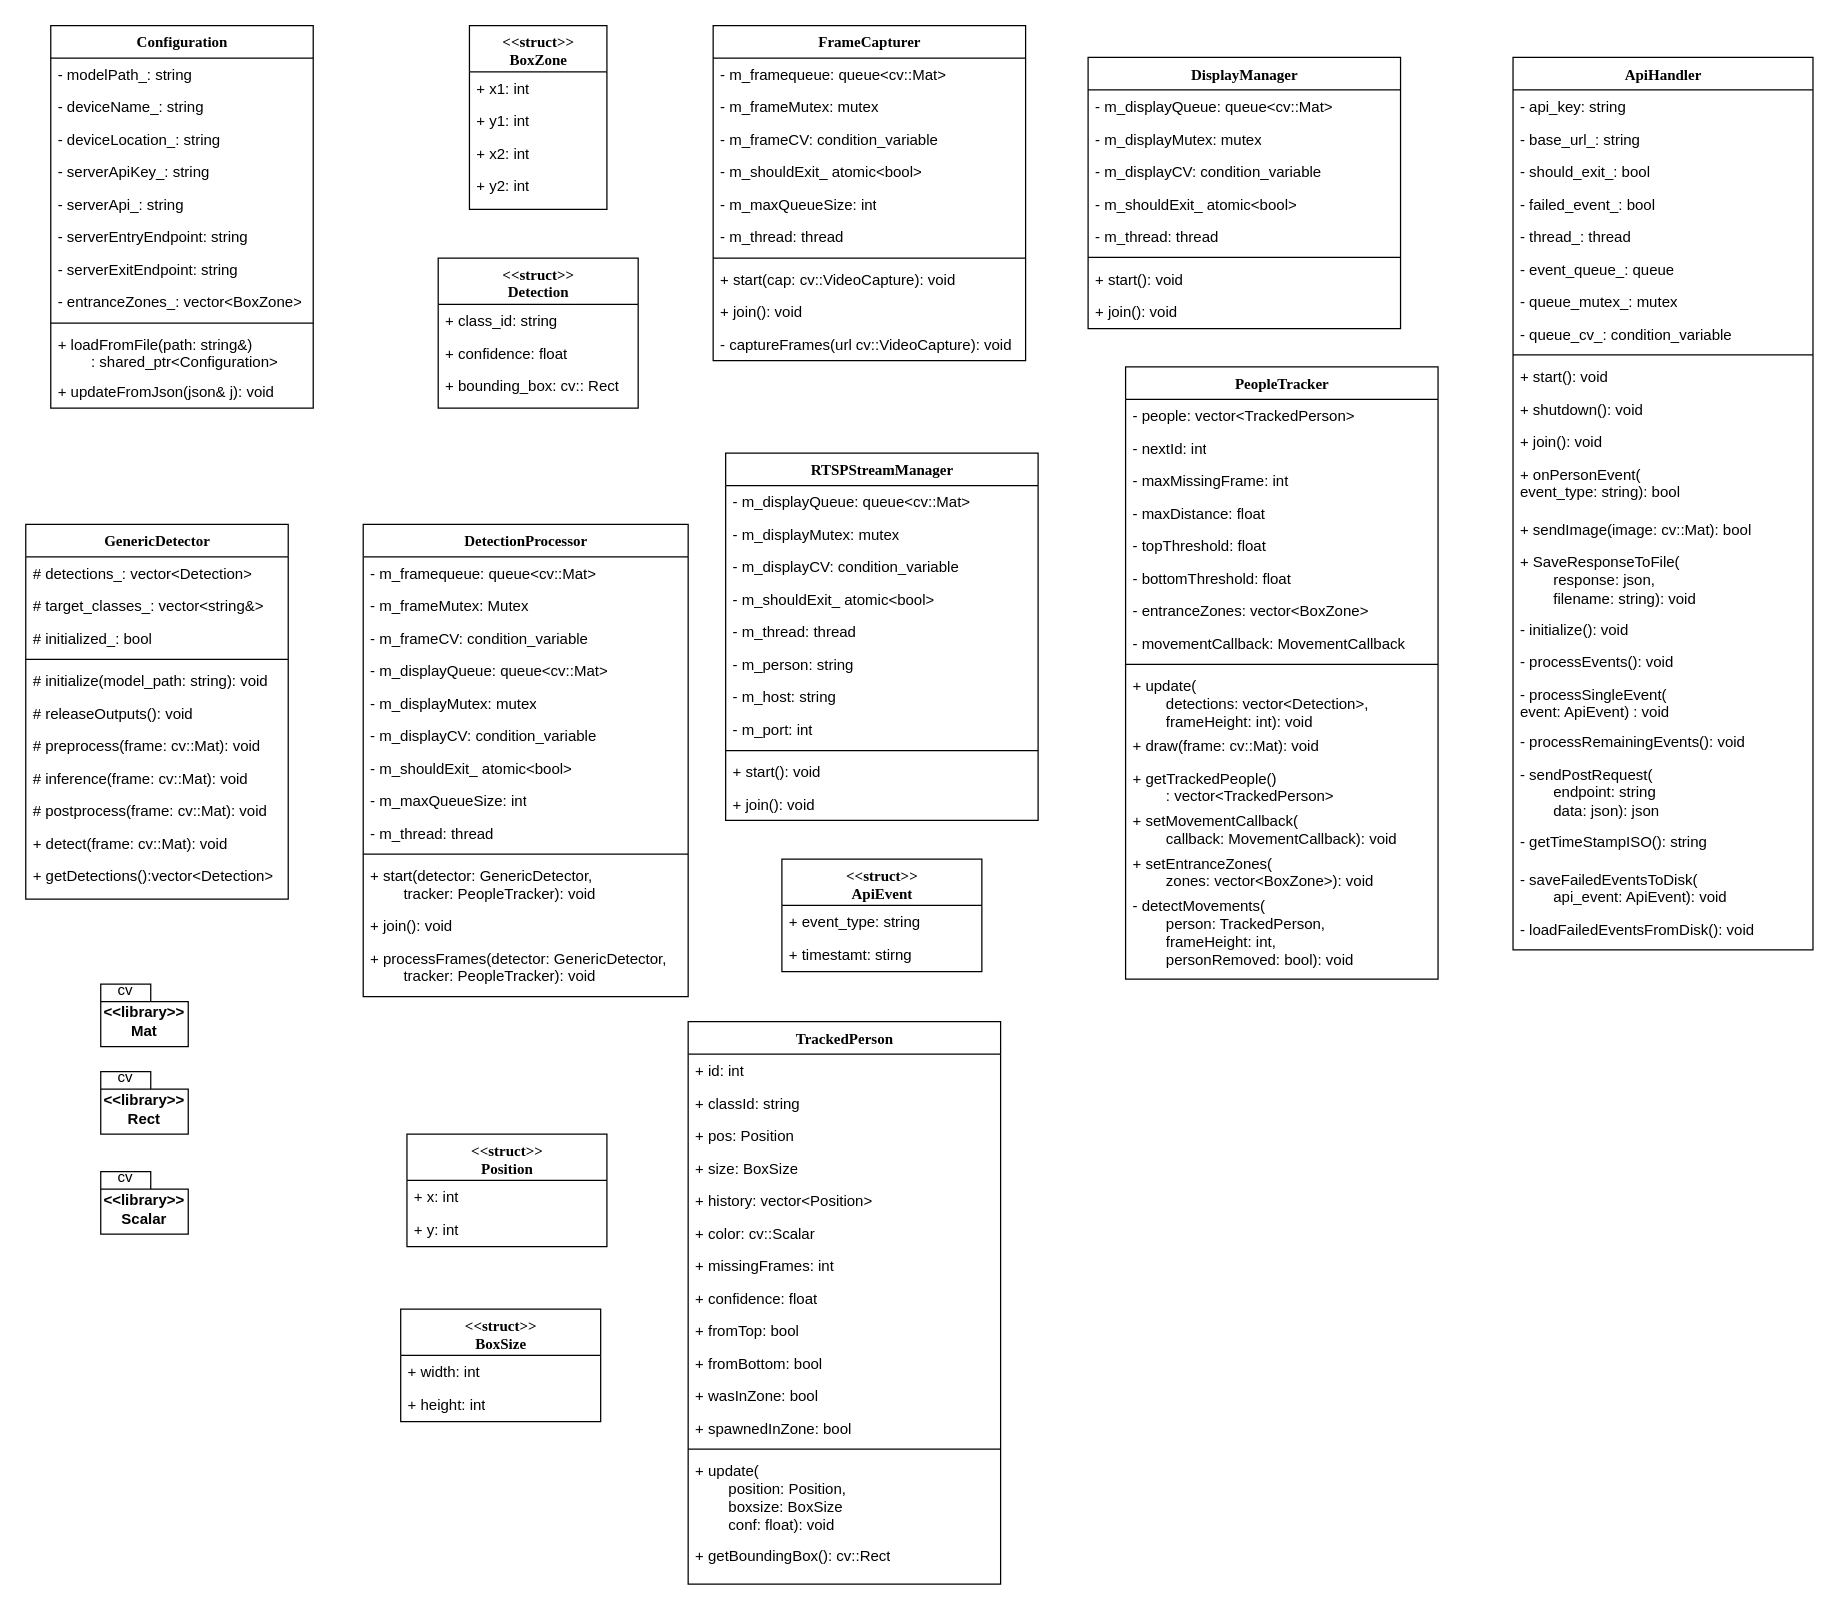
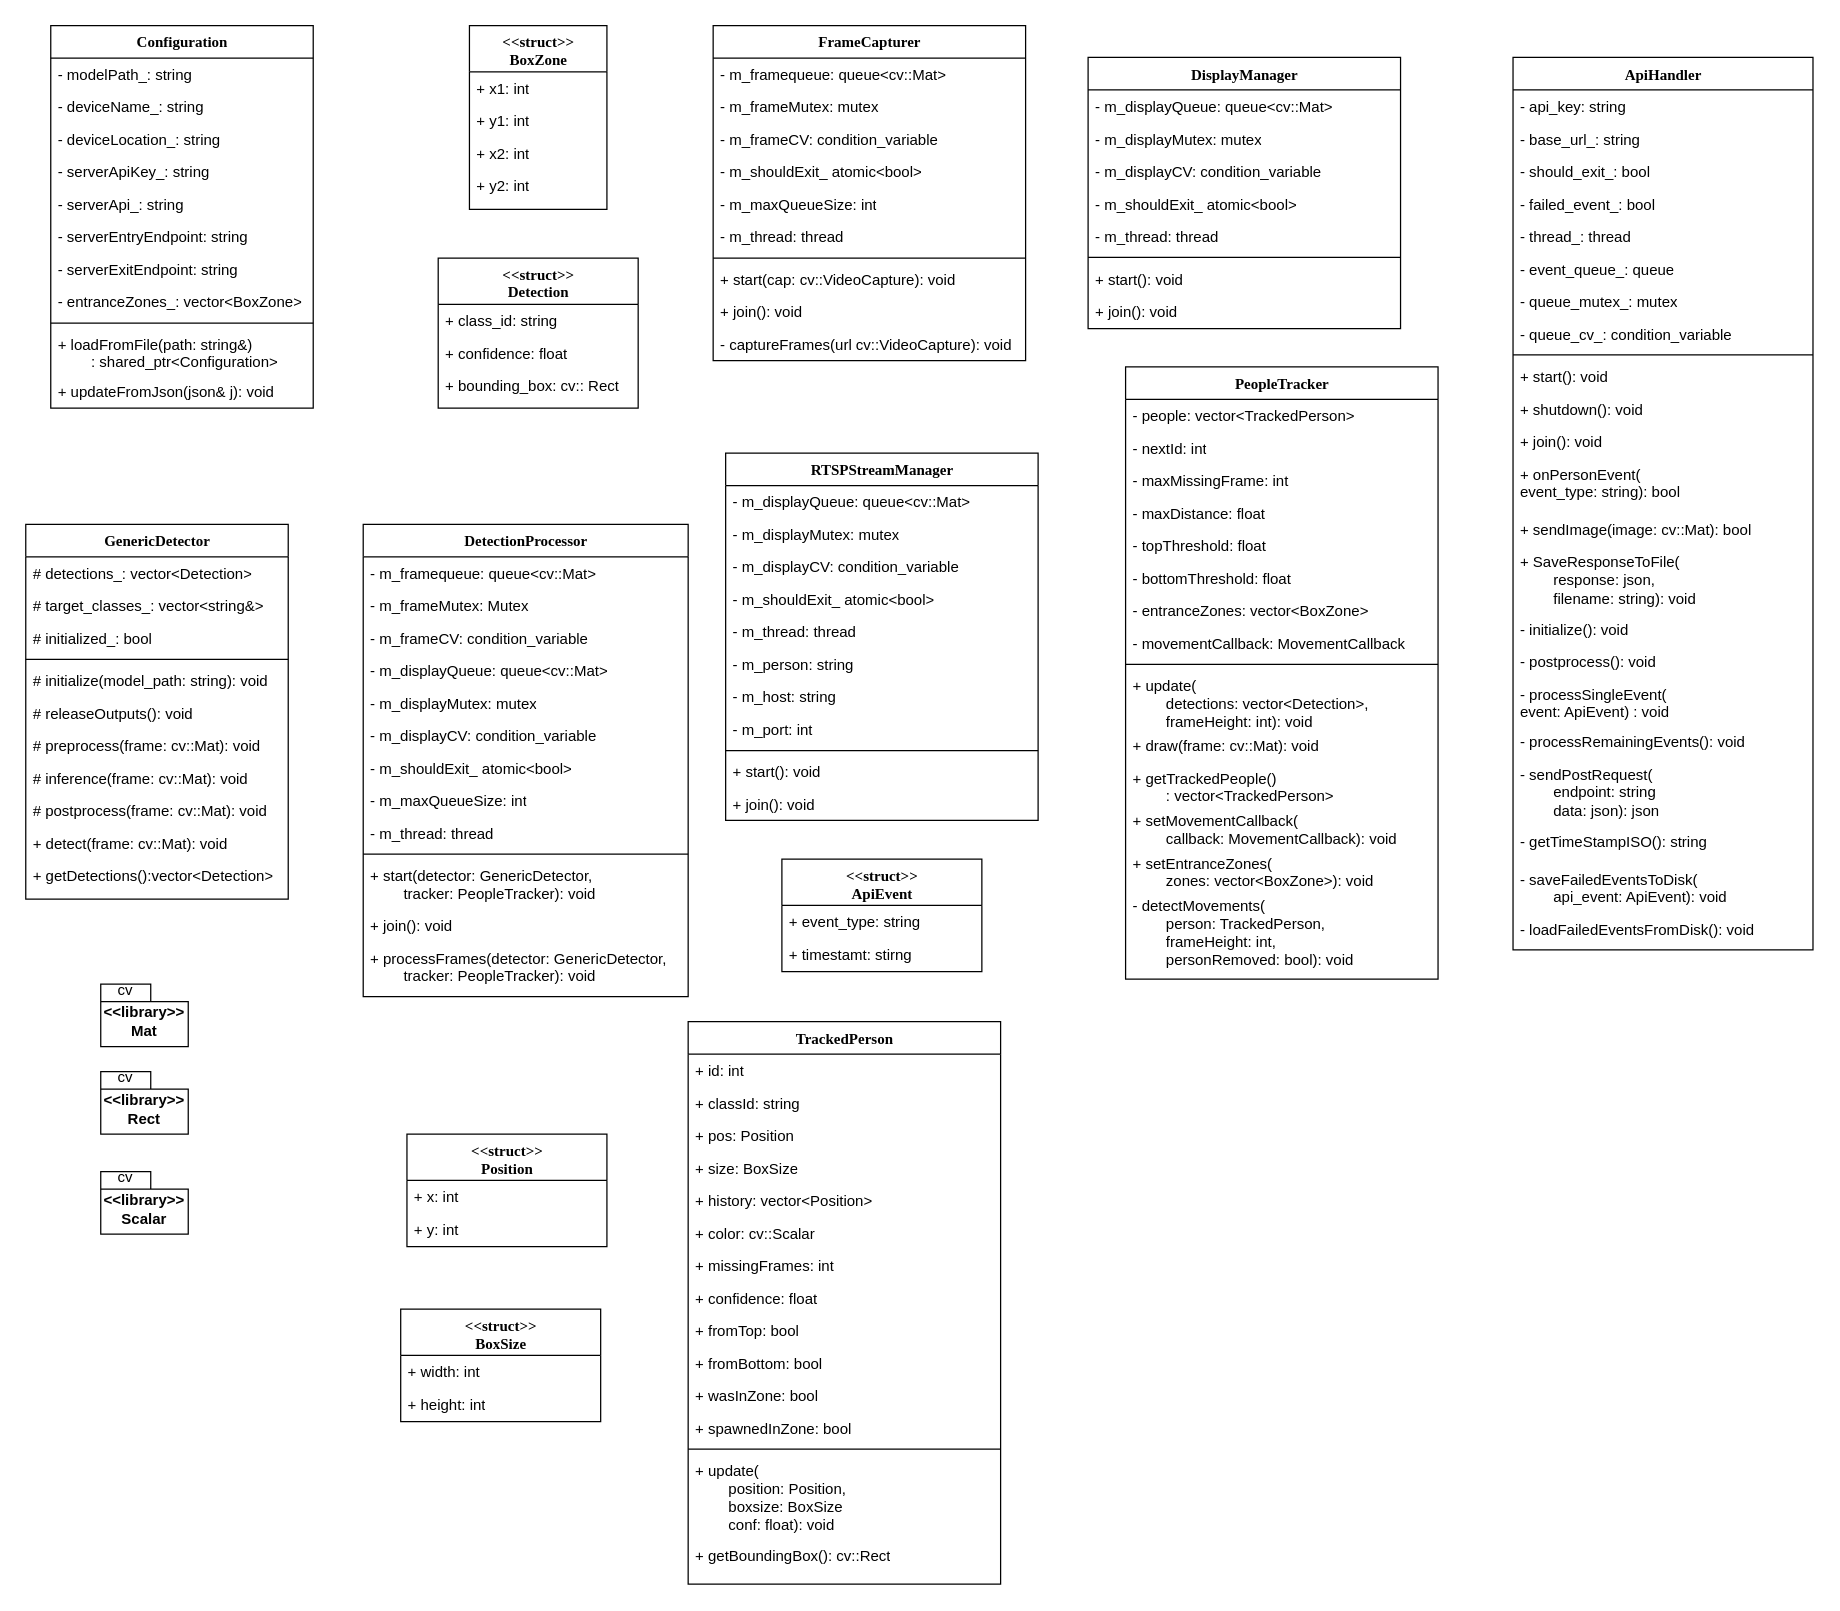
node "- processEvents(): void": label "- processEvents(): void" -> "- postprocess(): void"
